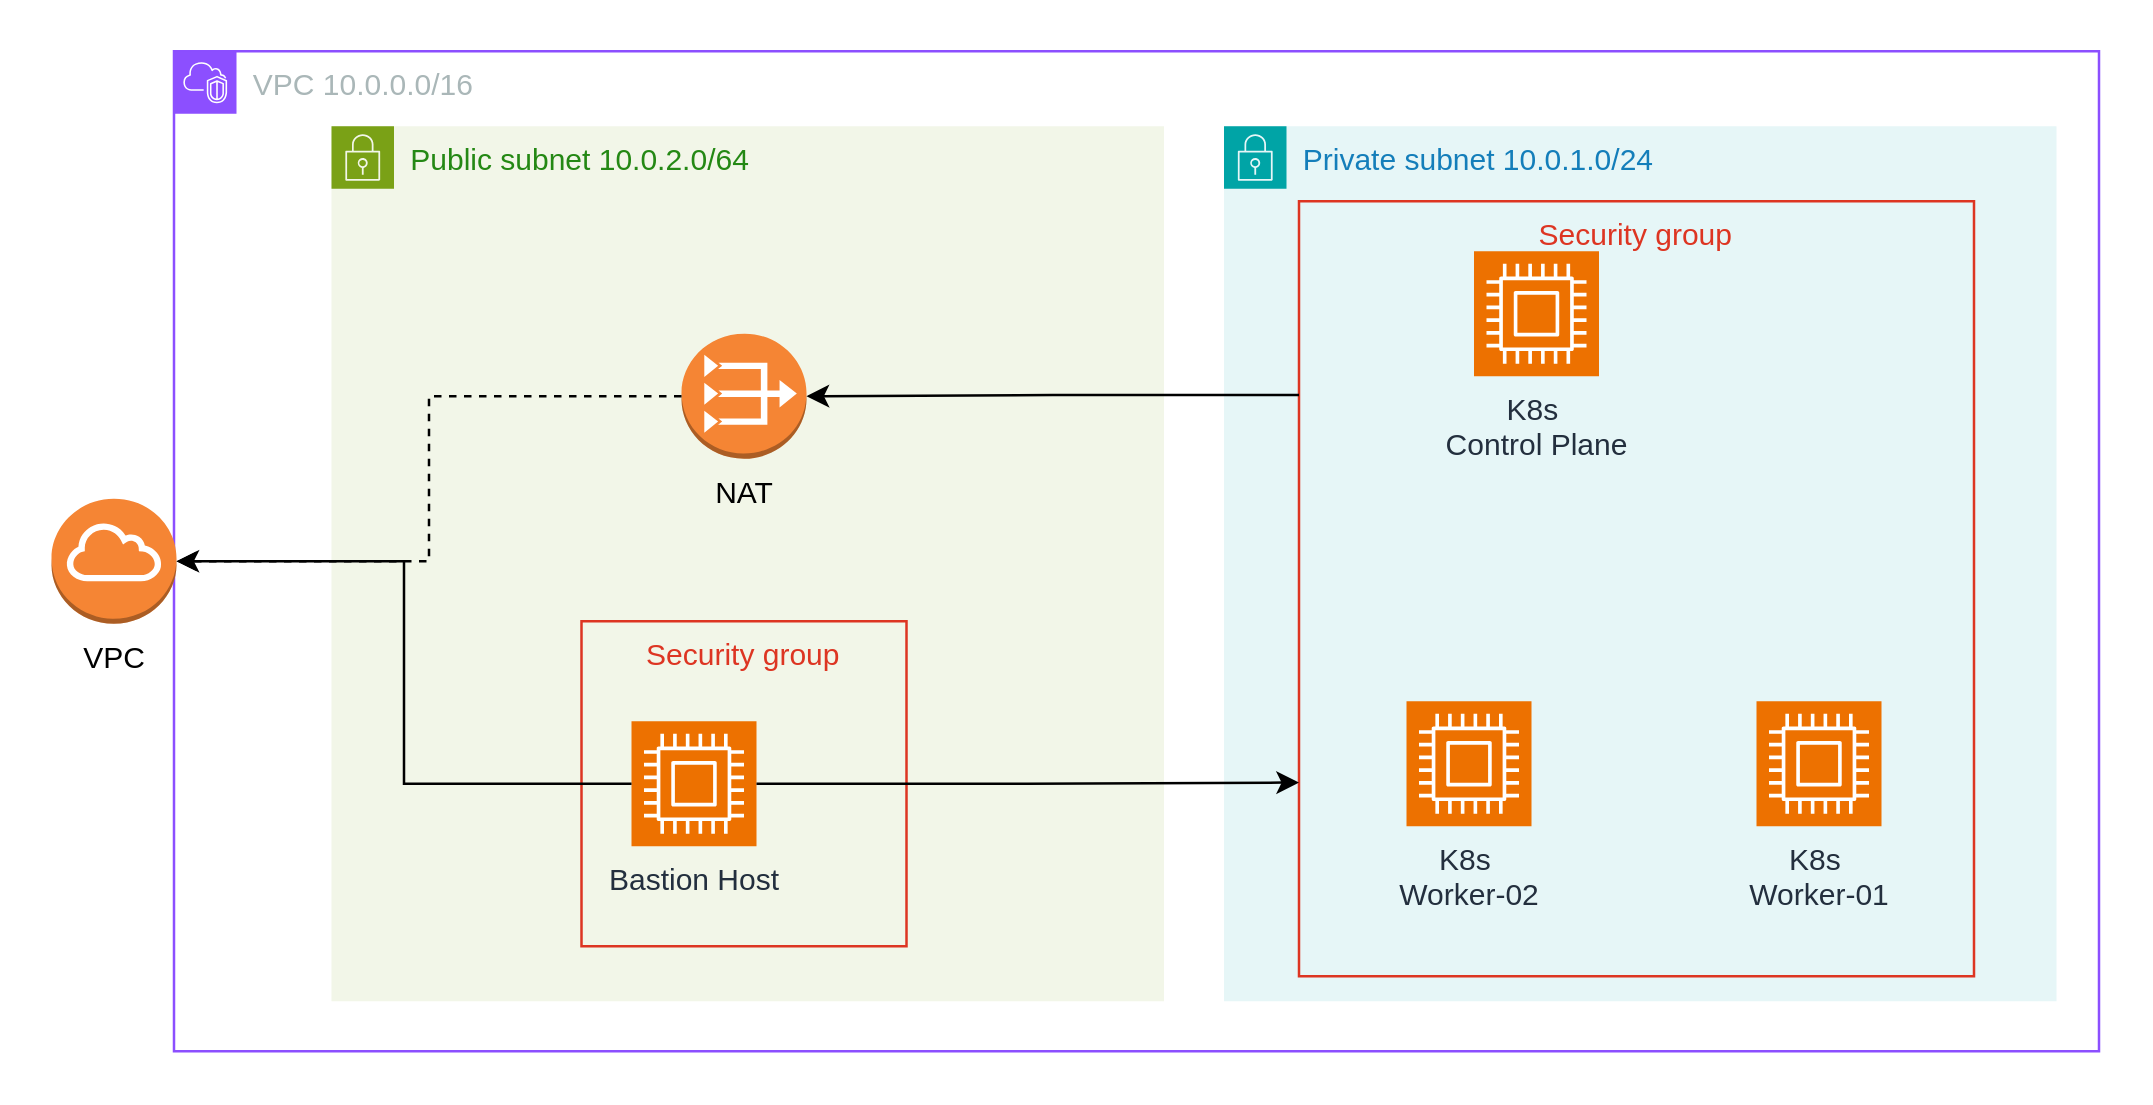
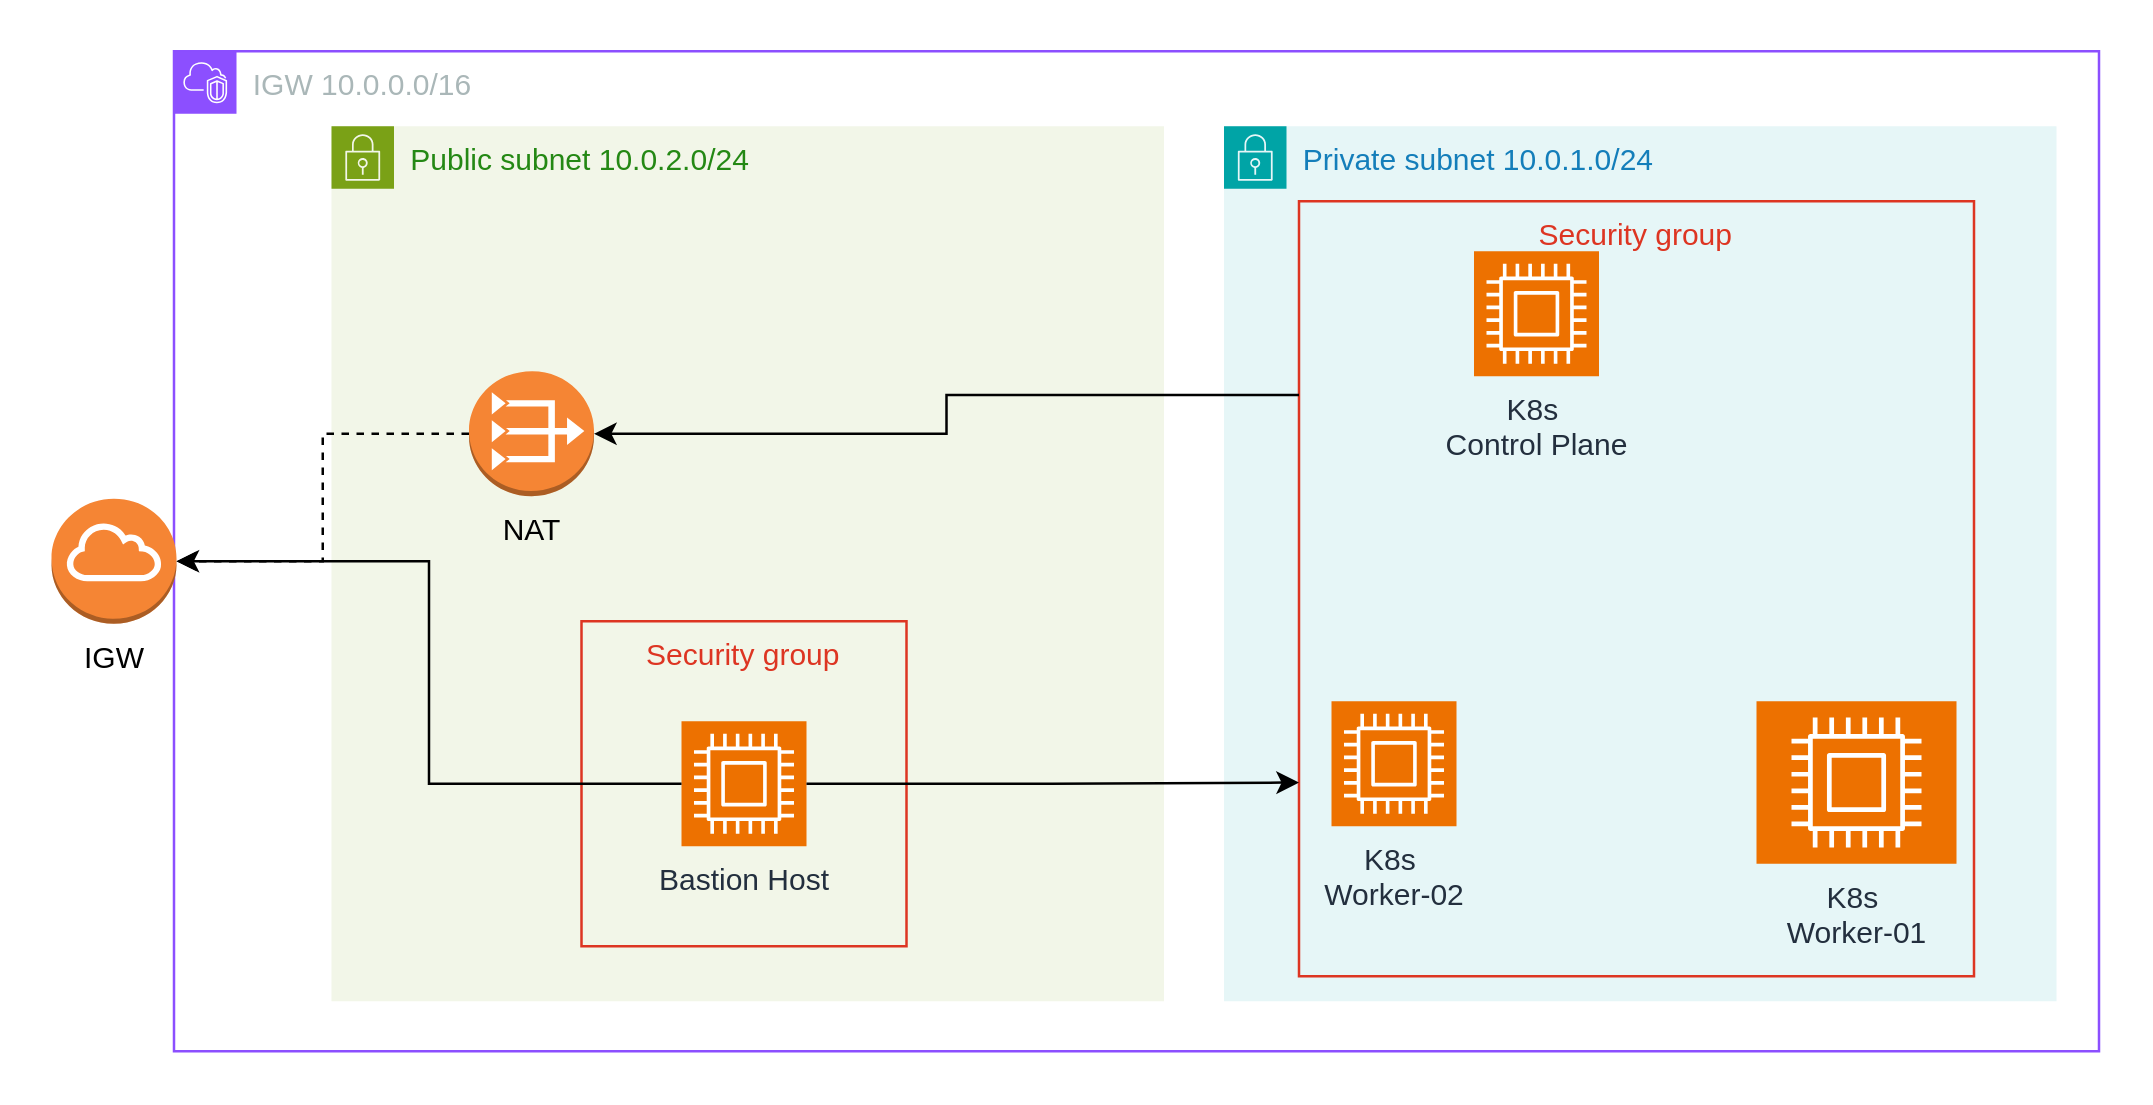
node "VPC 10.0.0.0/16": label "VPC 10.0.0.0/16" -> "IGW 10.0.0.0/16"
node "Public subnet 10.0.2.0/64": label "Public subnet 10.0.2.0/64" -> "Public subnet 10.0.2.0/24"
node "NAT": moved (744, 396) -> (531, 434)
node "VPC": label "VPC" -> "IGW"
node "K8s Worker-02": moved (1469, 764) -> (1394, 764)
node "K8s Worker-01": size 125x125 -> 200x163
node "Bastion Host": moved (694, 784) -> (744, 784)
